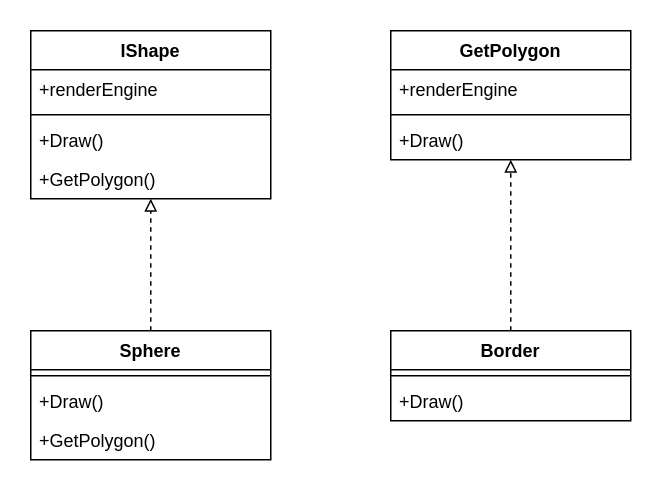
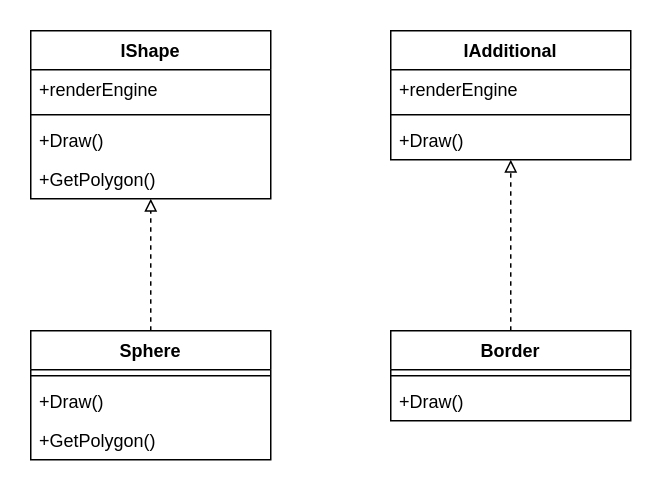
node "GetPolygon": label "GetPolygon" -> "IAdditional"
